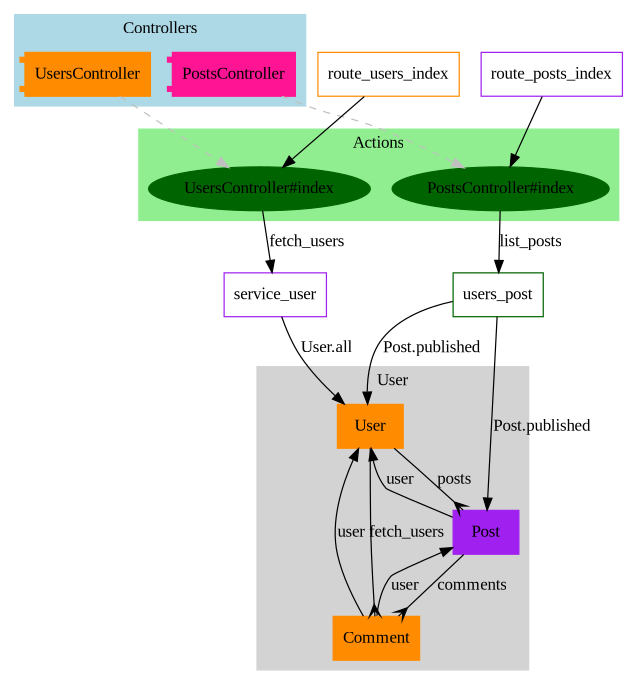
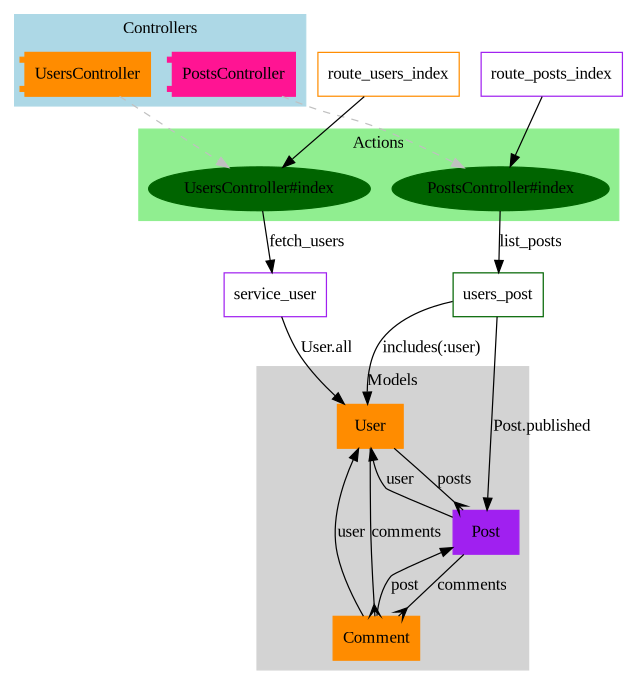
edge "users_post" -> "User": label "Post.published" -> "includes(:user)"
cluster "User": label "User" -> "Models"
edge "User" -> "Comment": label "fetch_users" -> "comments"
edge "Comment" -> "Post": label "user" -> "post"
